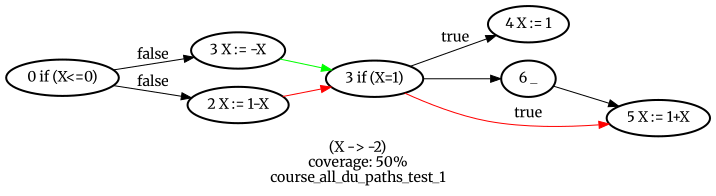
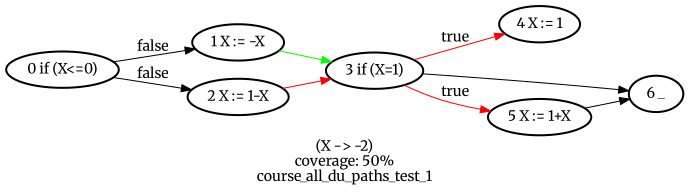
node "3 X := -X": label "3 X := -X" -> "1 X := -X"
edge "3 if (X=1)" -> "4 X := 1": color black -> red
edge "6 _" -> "5 X := 1+X": reversed
